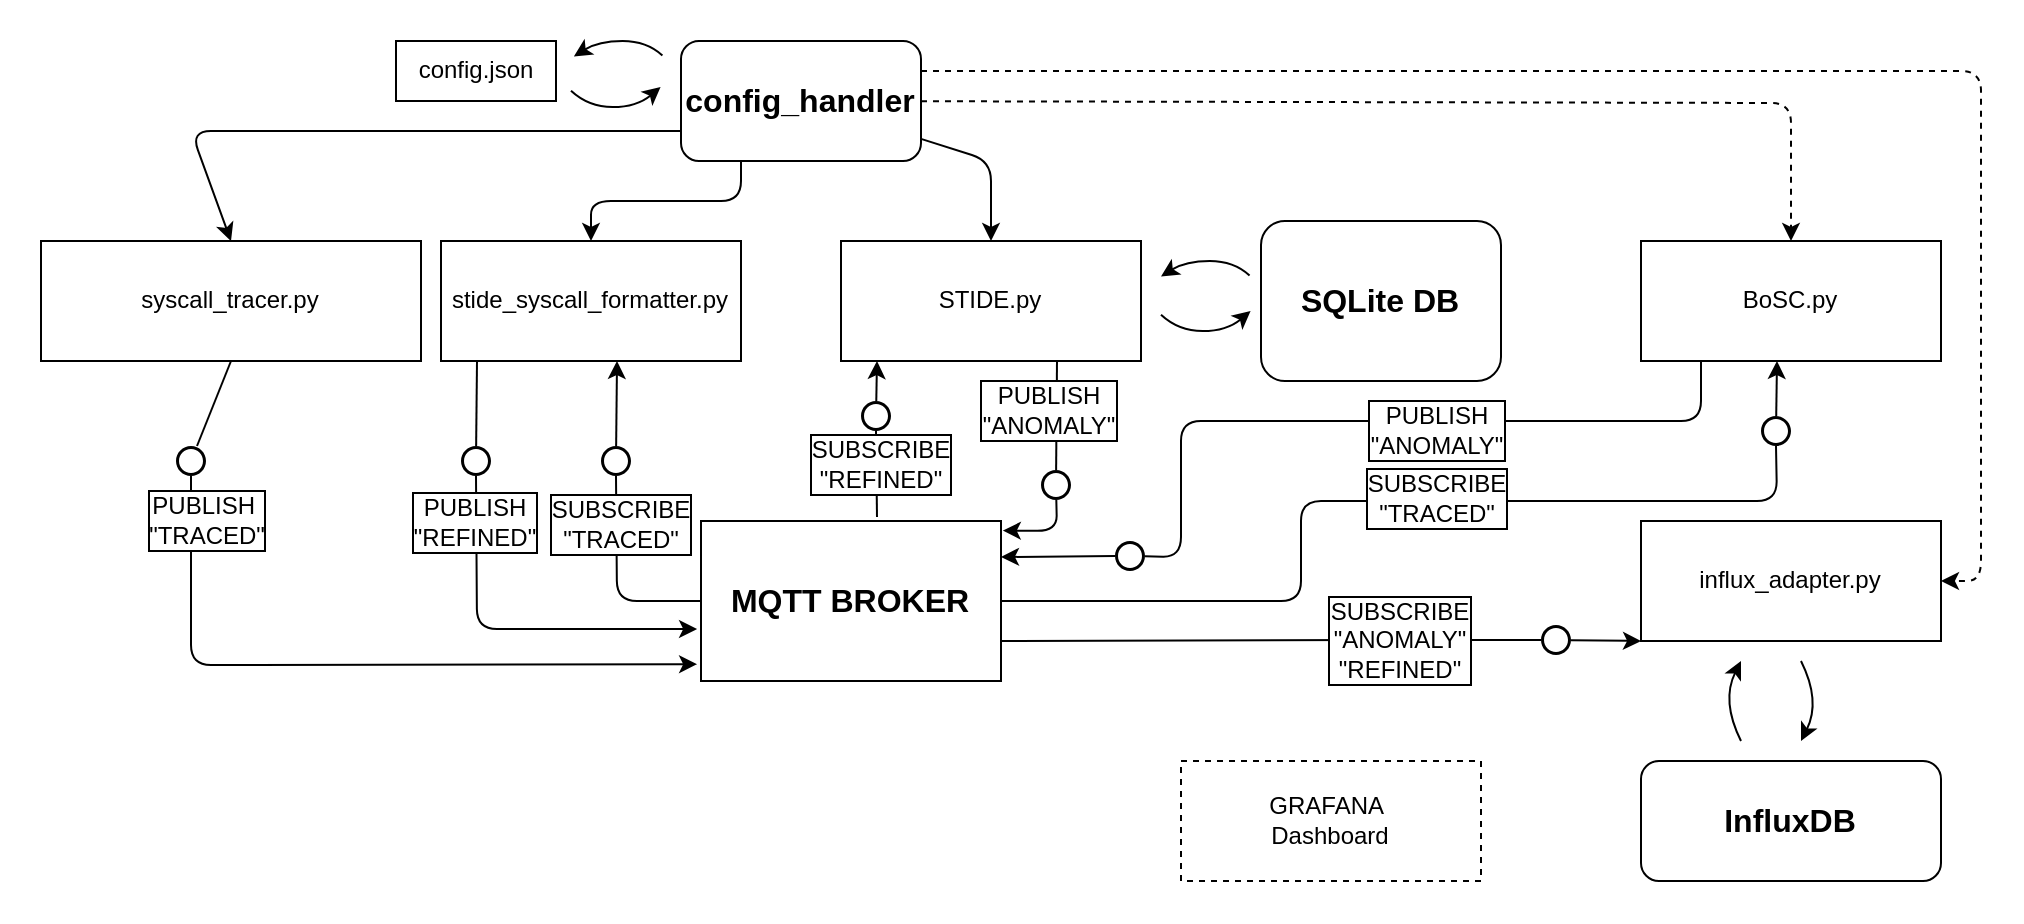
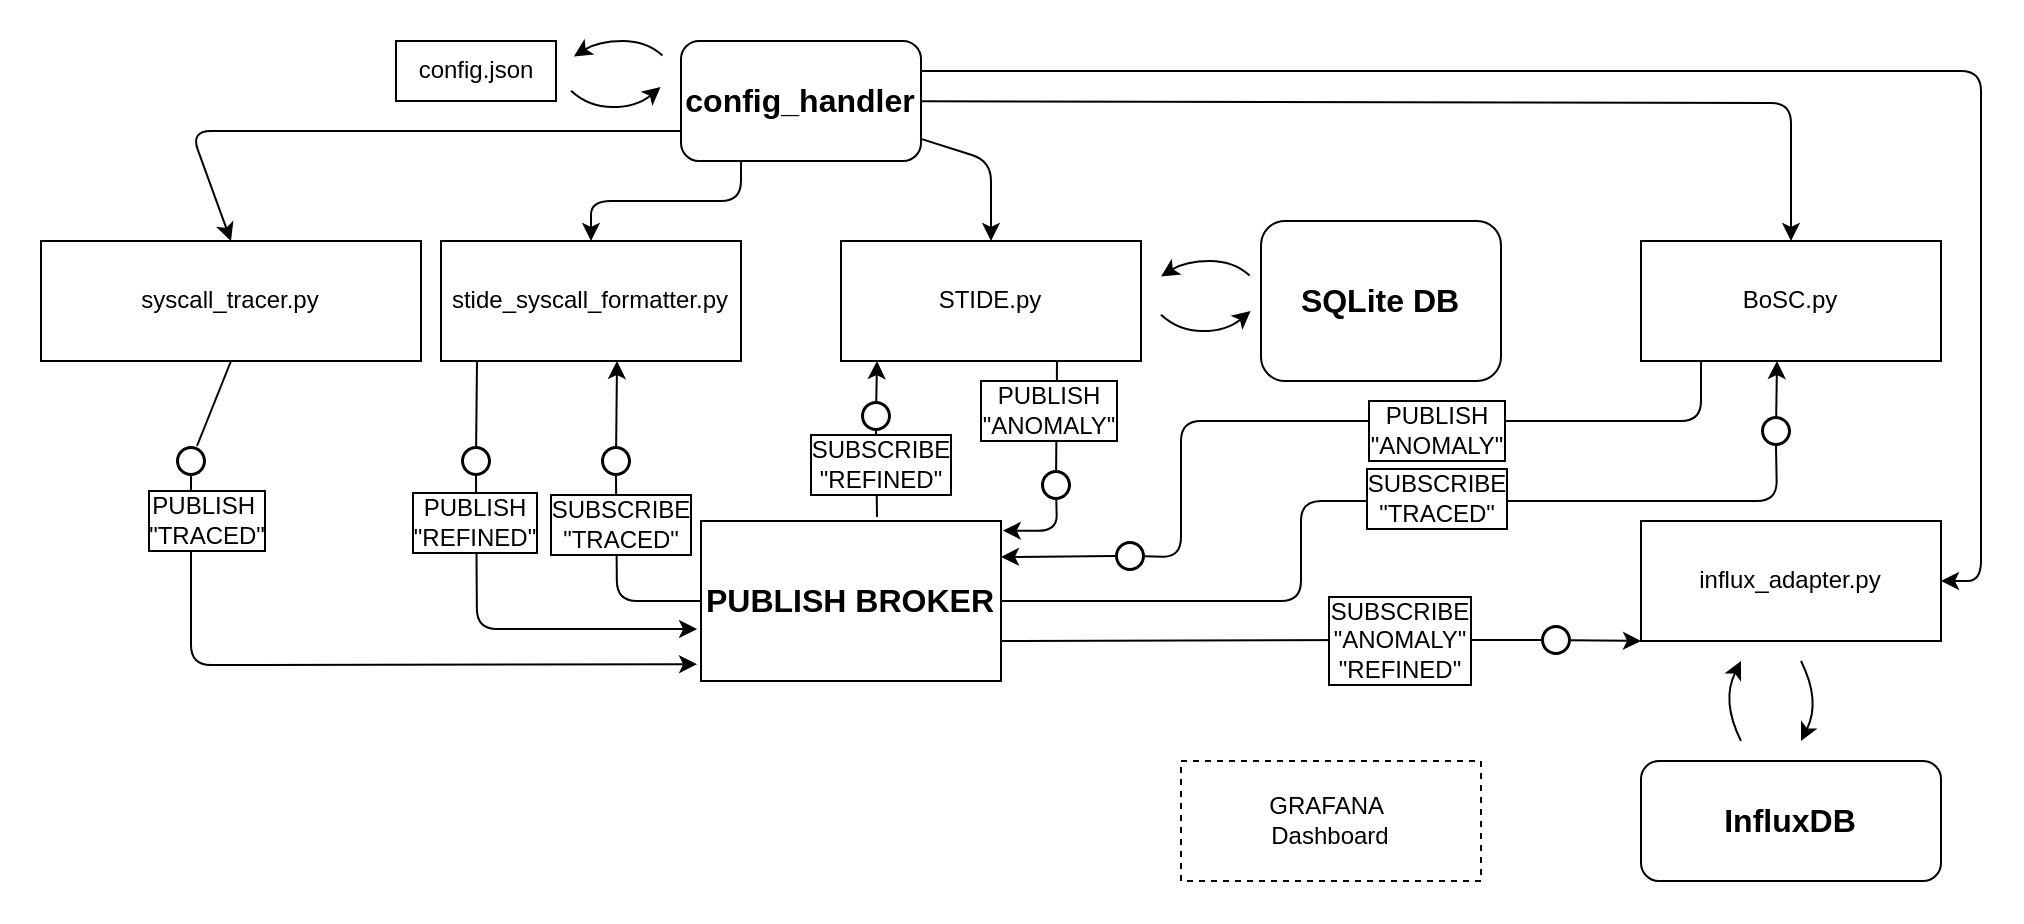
edge "config_handler" -> "influx_adapter.py": style dashed -> solid
edge "config_handler" -> "BoSC.py": style dashed -> solid
node "MQTT BROKER": label "MQTT BROKER" -> "PUBLISH BROKER"
